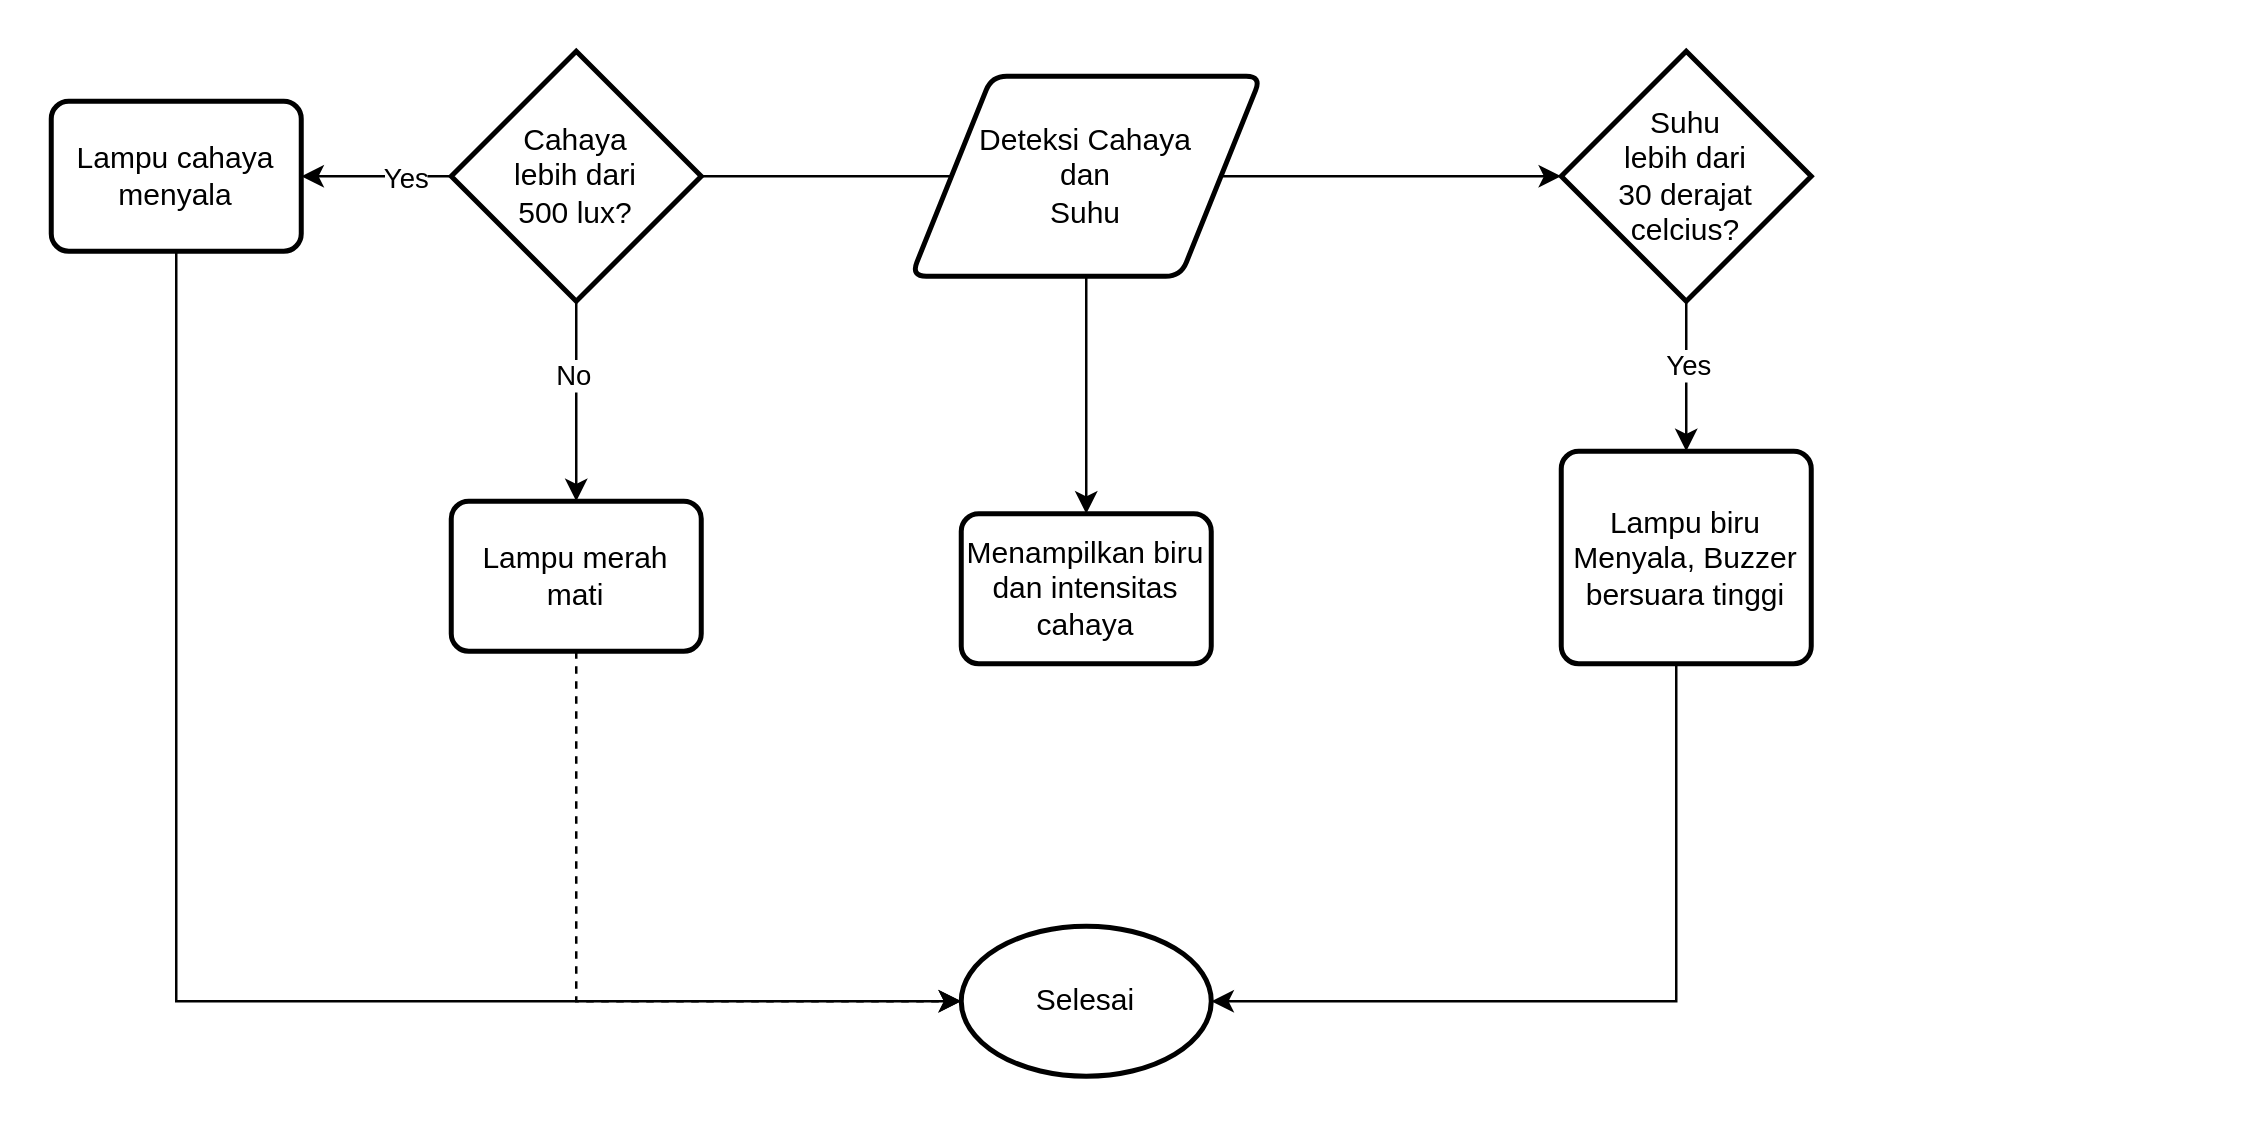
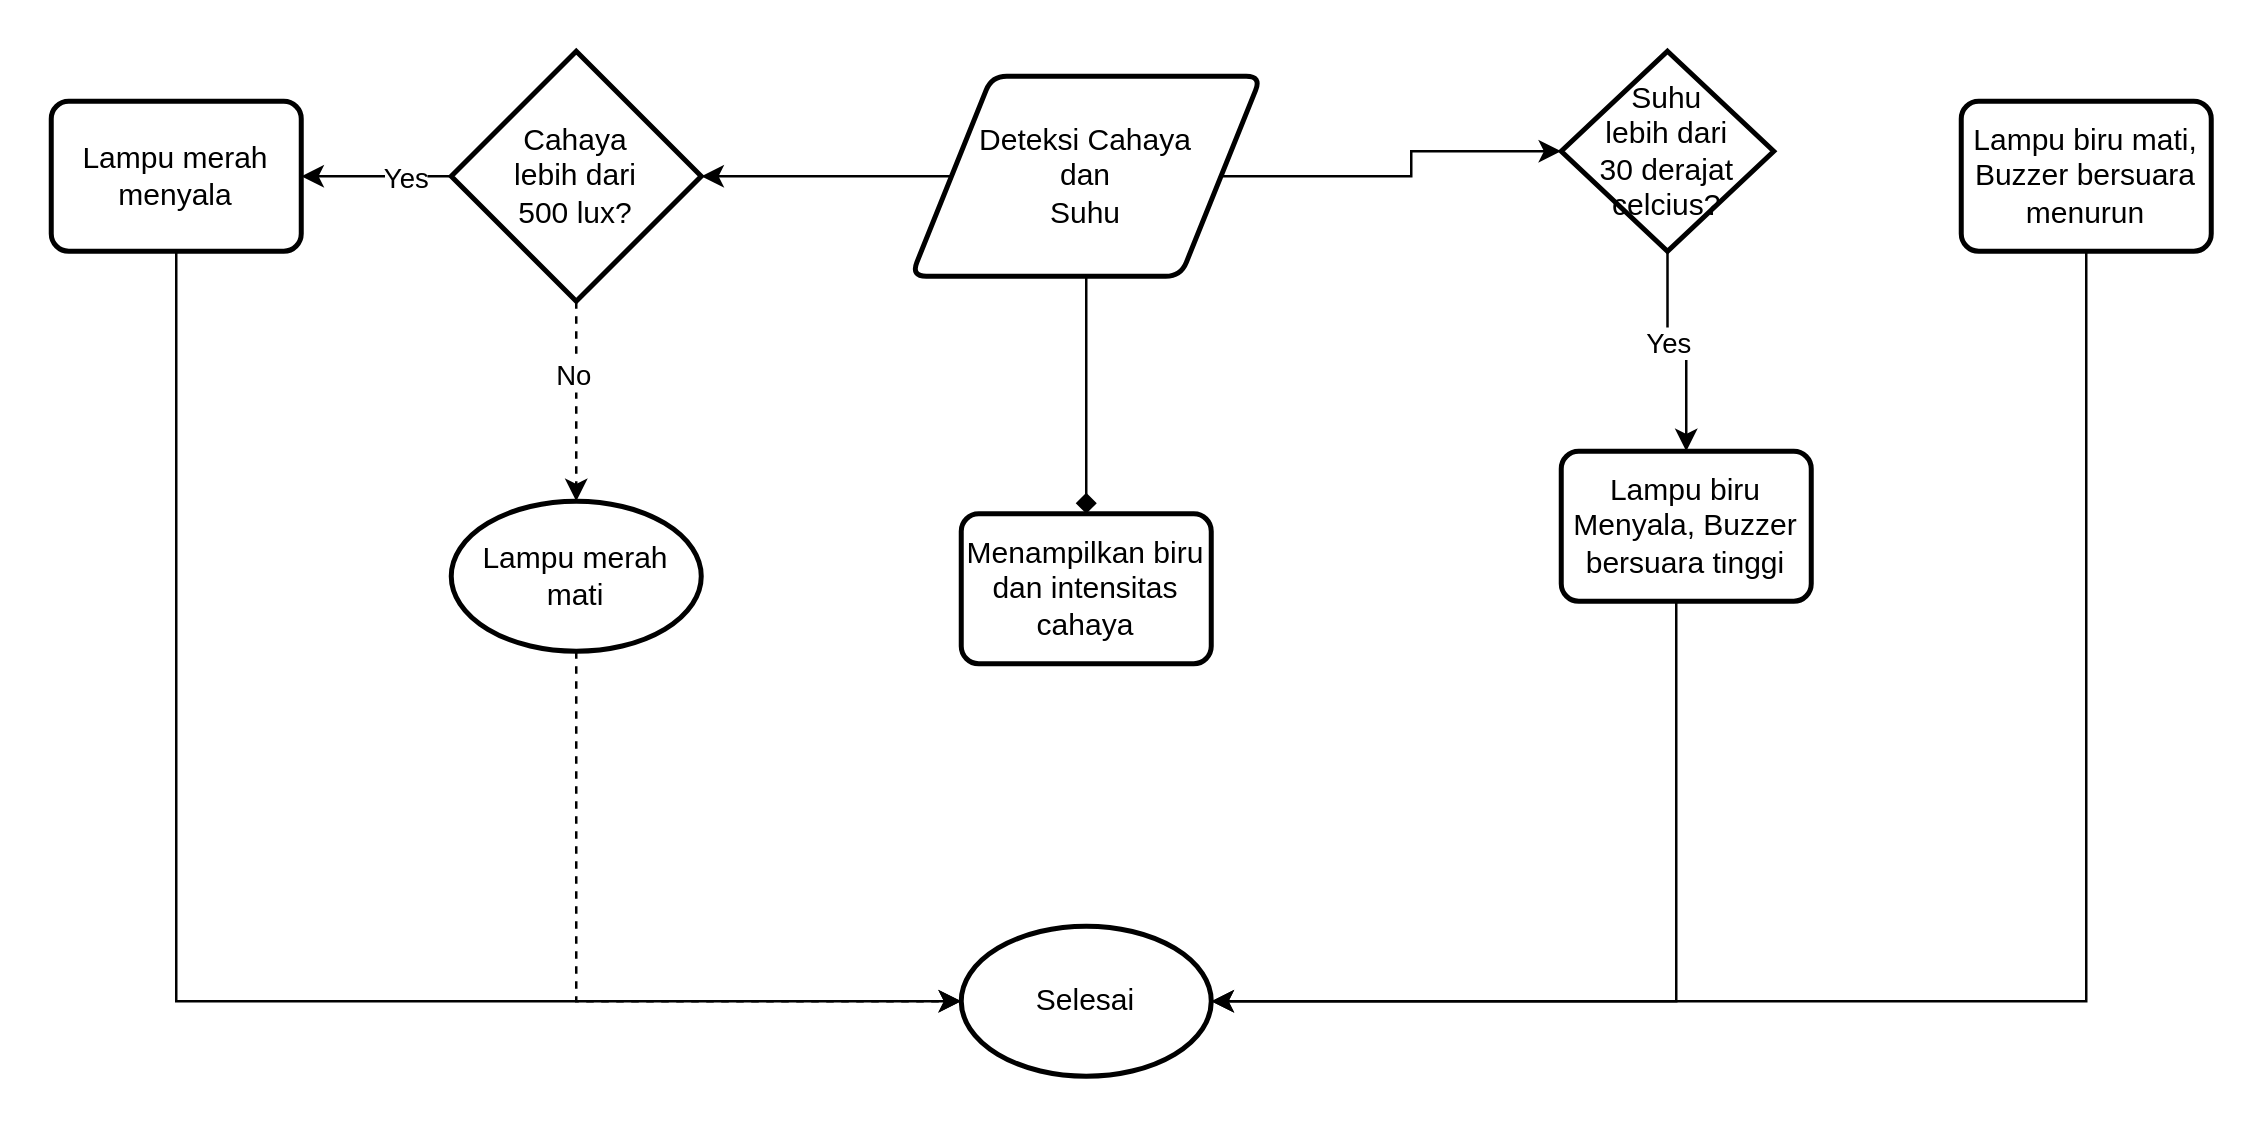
node "Lampu cahaya menyala": label "Lampu cahaya menyala" -> "Lampu merah menyala"
edge "Cahaya lebih dari 500 lux?" -- "Deteksi Cahaya dan Suhu": arrowhead none -> classic
node "Suhu lebih dari 30 derajat celcius?": size 250x250 -> 213x200
node "Lampu biru mati, Buzzer bersuara menurun": added
edge "Cahaya lebih dari 500 lux?" -> "Lampu merah mati": style solid -> dashed
edge "Deteksi Cahaya dan Suhu" -> "Menampilkan biru dan intensitas cahaya": arrowhead classic -> diamond
node "Lampu biru Menyala, Buzzer bersuara tinggi": size 250x213 -> 250x150
node "Lampu merah mati": shape rounded rectangle -> ellipse
edge "Lampu biru mati, Buzzer bersuara menurun" -> "Selesai": added
